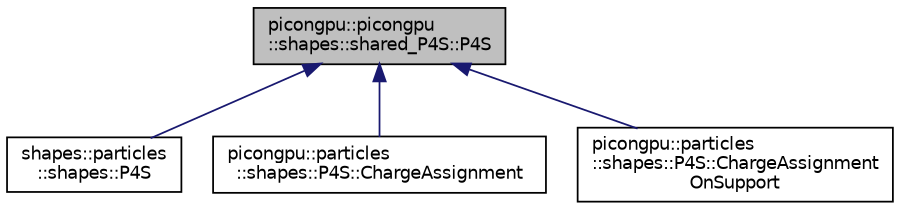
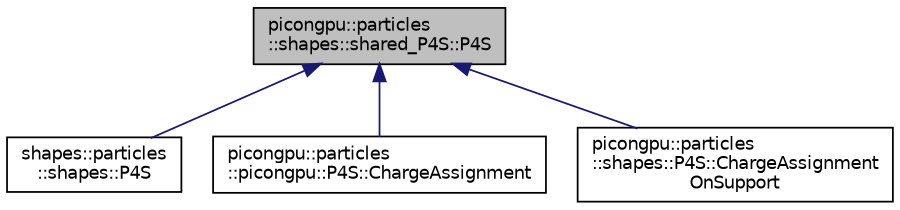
node "picongpu::picongpu ::shapes::shared_P4S::P4S": label "picongpu::picongpu ::shapes::shared_P4S::P4S" -> "picongpu::particles ::shapes::shared_P4S::P4S"
node "picongpu::particles ::shapes::P4S::ChargeAssignment": label "picongpu::particles ::shapes::P4S::ChargeAssignment" -> "picongpu::particles ::picongpu::P4S::ChargeAssignment"
